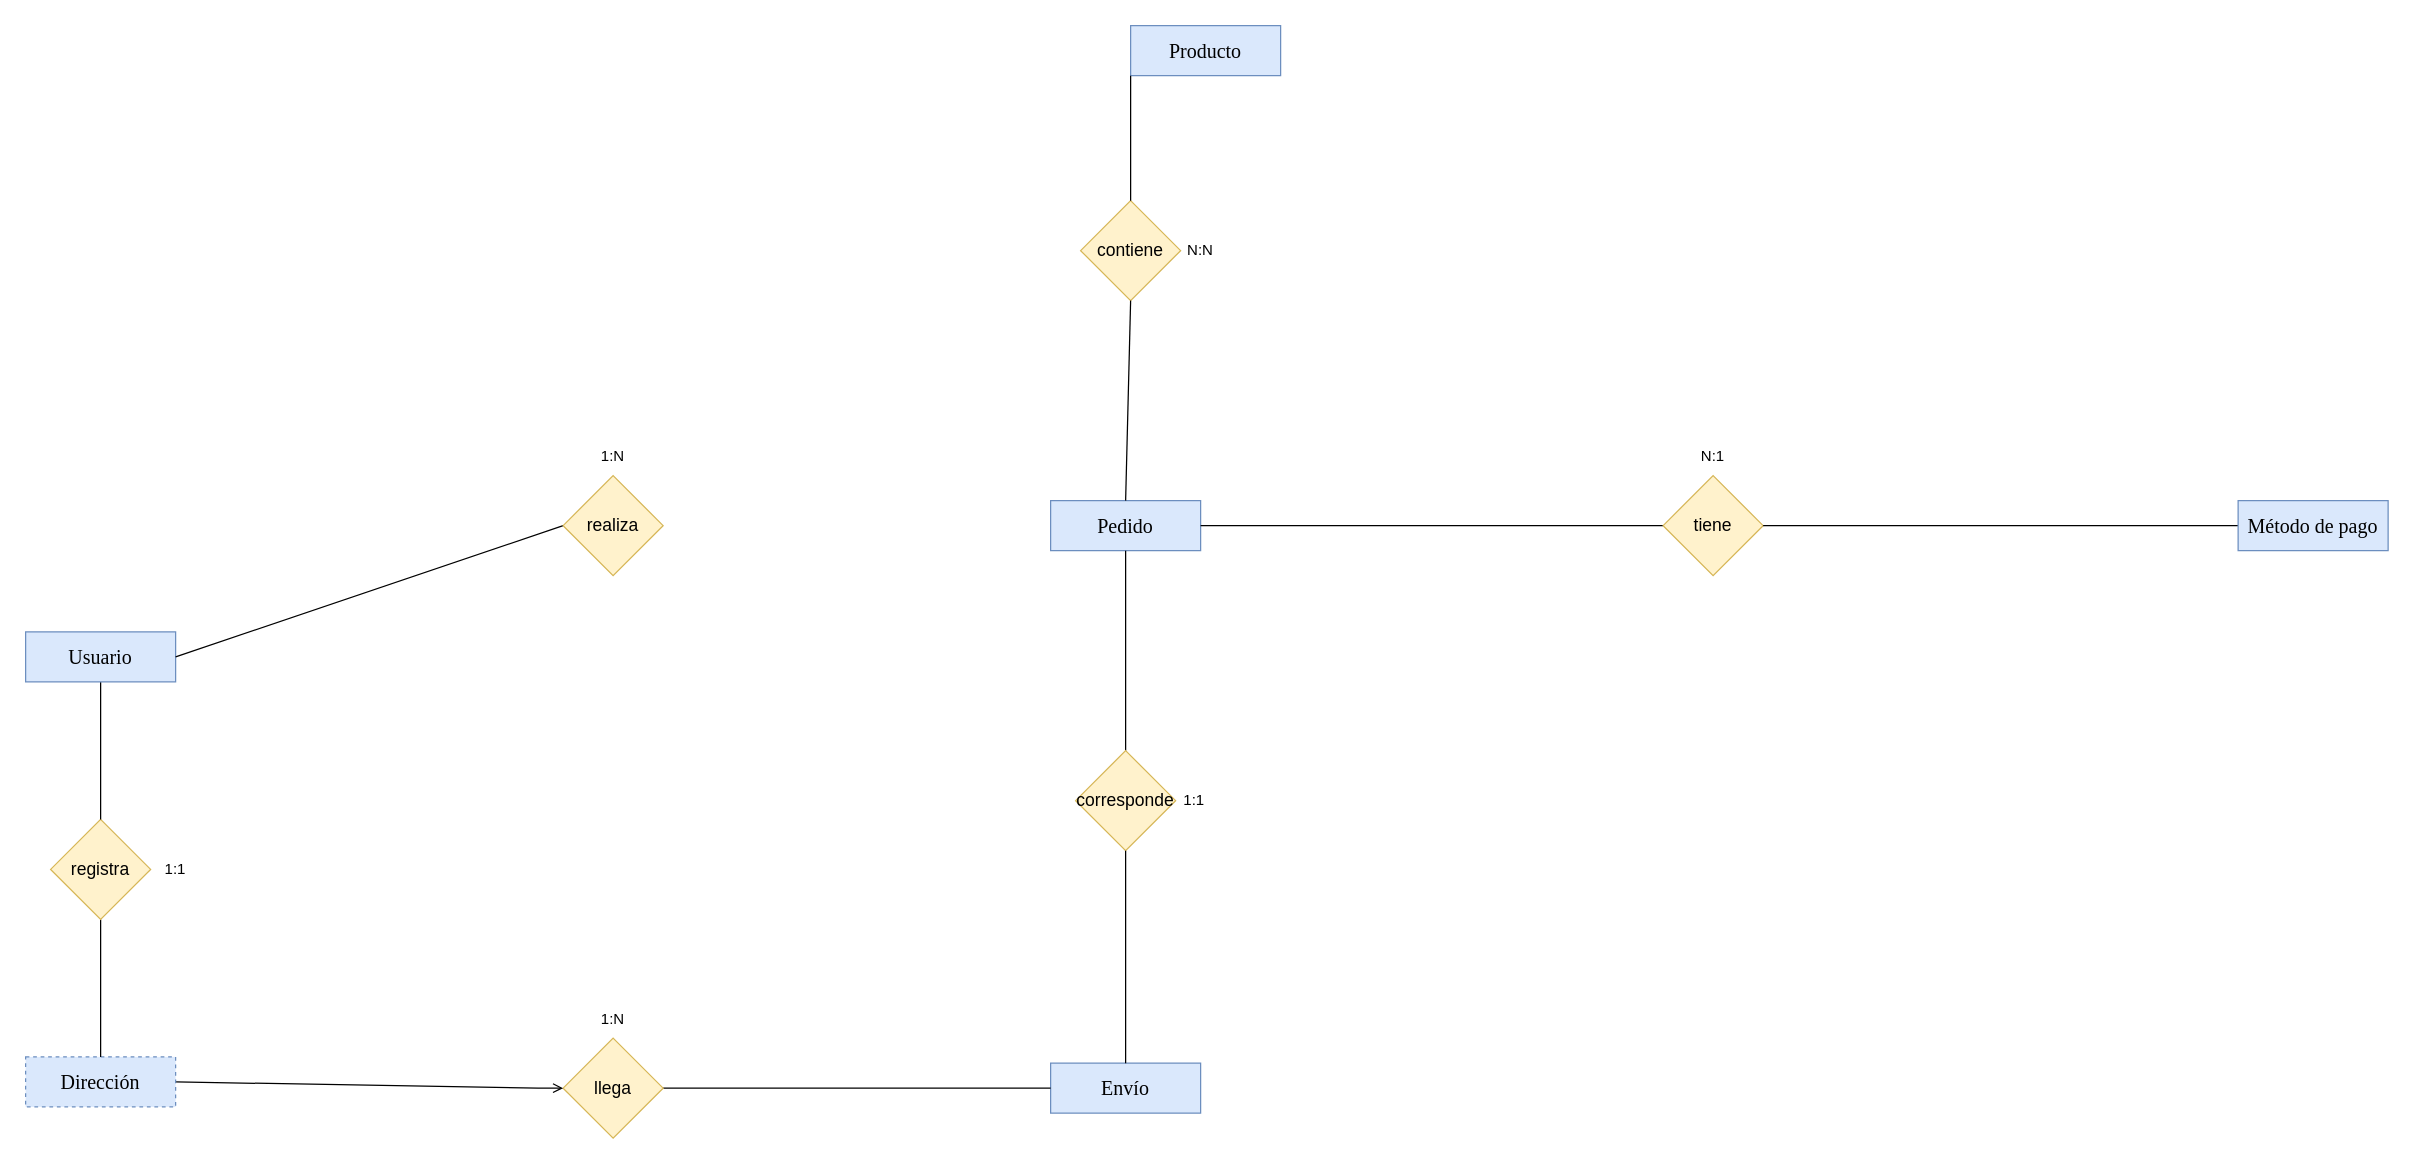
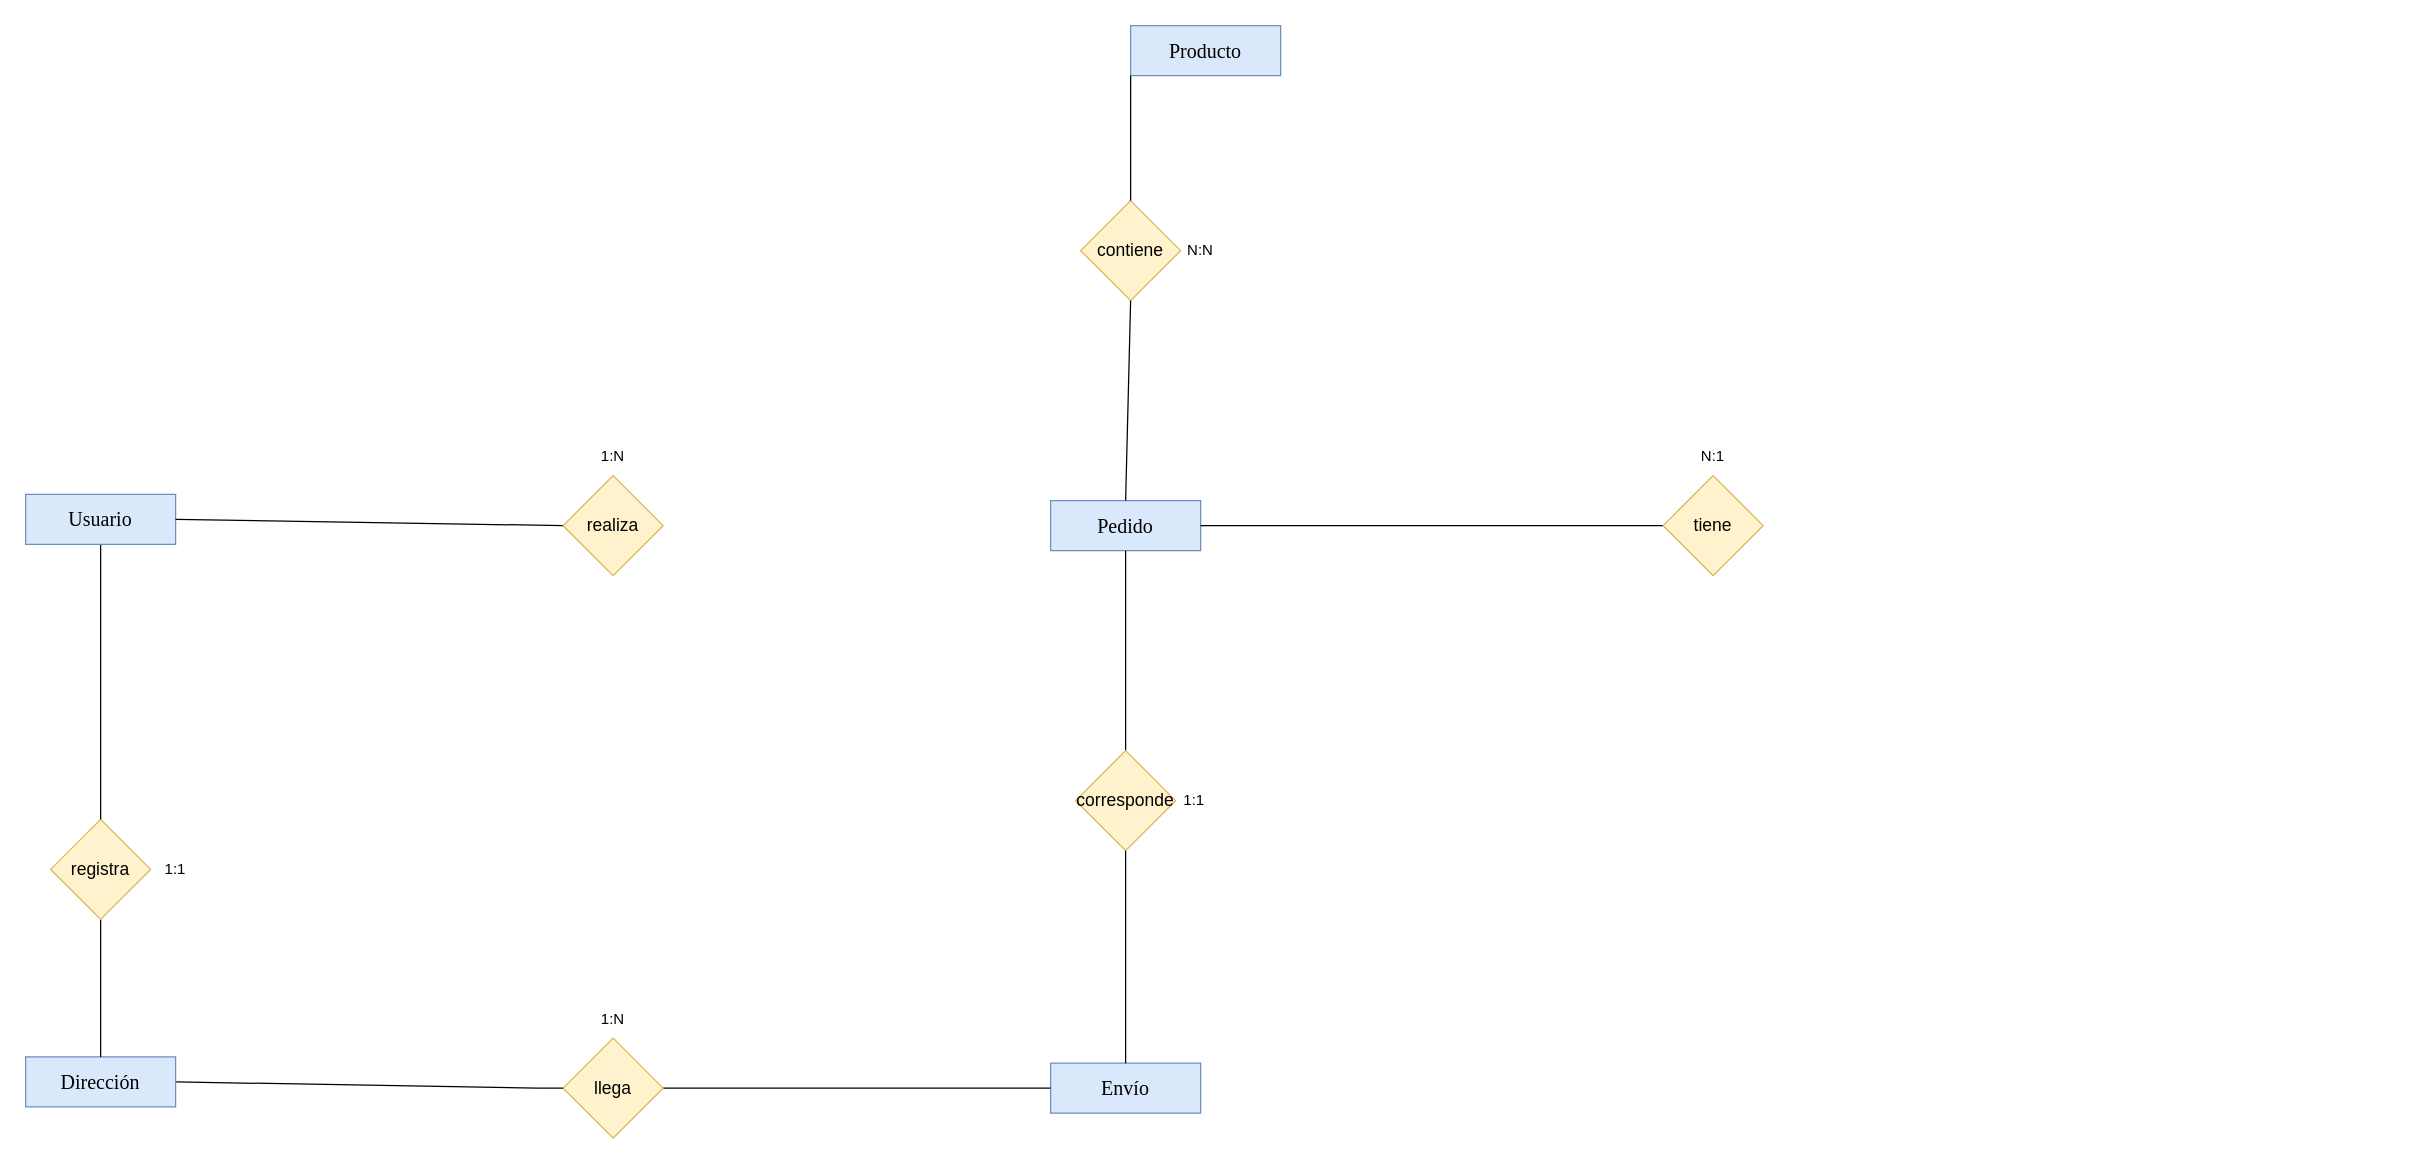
edge "tiene" -- "Método de pago": removed
node "Método de pago": removed
node "Usuario": moved (101, 657) -> (101, 519)
node "Dirección": style dashed -> solid
edge "Dirección" -> "llega": arrowhead open -> none
